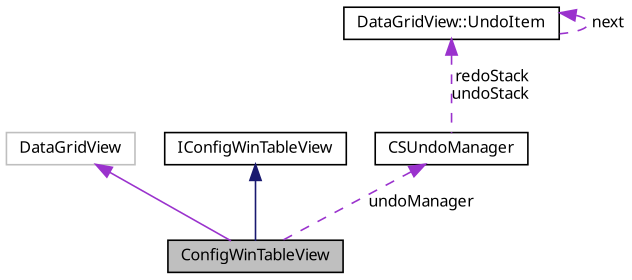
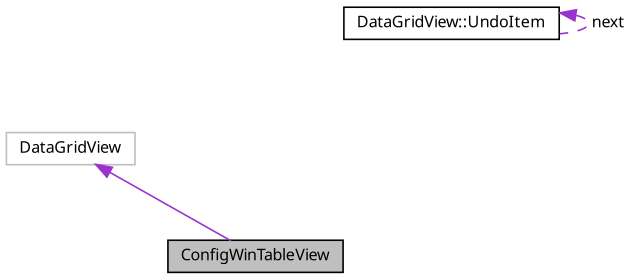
node "IConfigWinTableView": removed
node "CSUndoManager": removed
